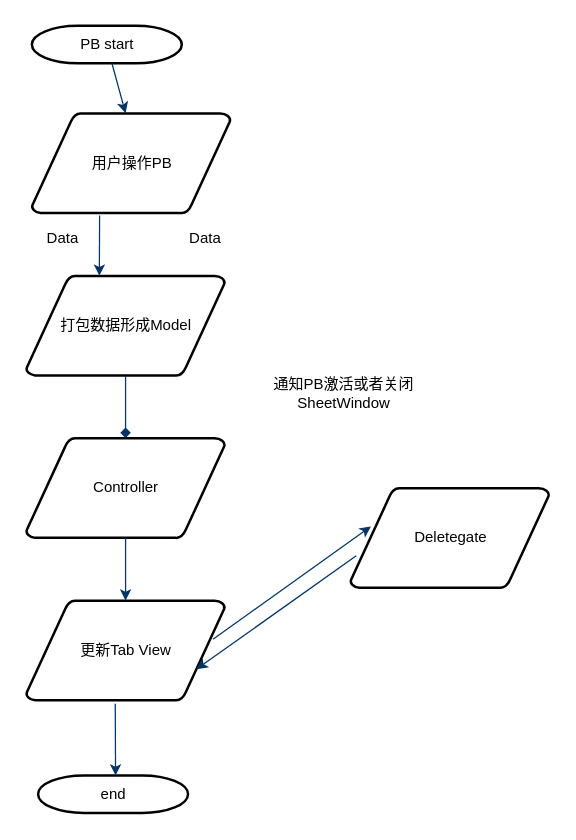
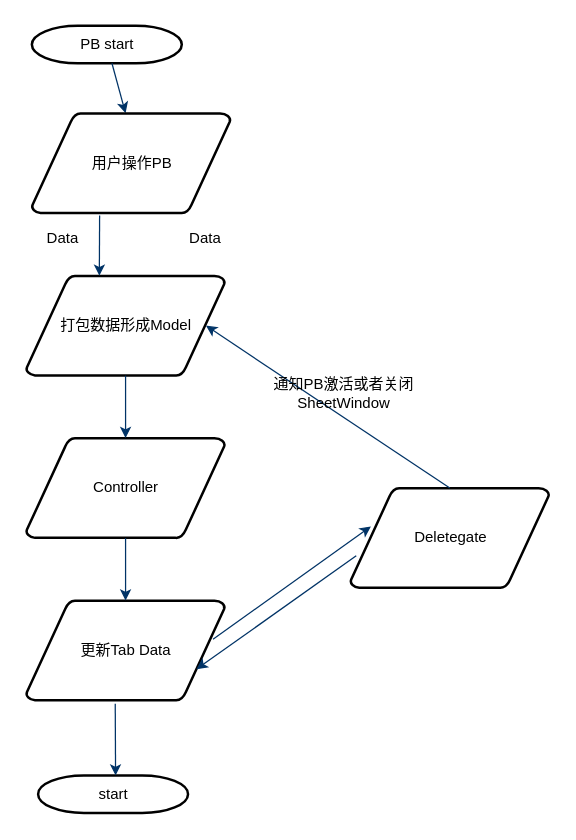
edge "Deletegate" -> "打包数据形成Model": added
edge "打包数据形成Model" -> "Controller": arrowhead diamond -> classic
node "更新Tab View": label "更新Tab View" -> "更新Tab Data"
node "end": label "end" -> "start"
